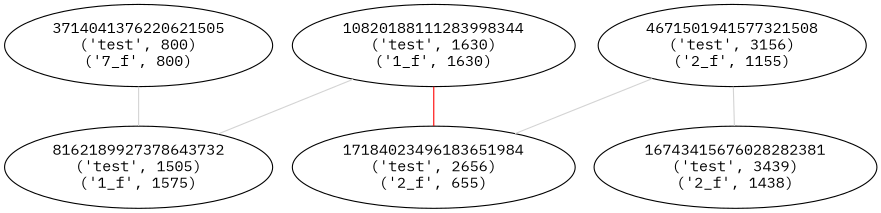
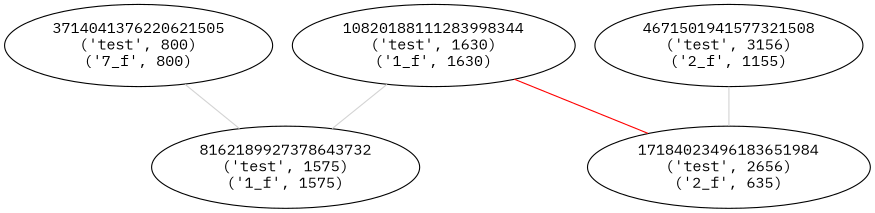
node "8162189927378643732 ('test', 1505) ('1_f', 1575)": label "8162189927378643732 ('test', 1505) ('1_f', 1575)" -> "8162189927378643732 ('test', 1575) ('1_f', 1575)"
node "17184023496183651984 ('test', 2656) ('2_f', 655)": label "17184023496183651984 ('test', 2656) ('2_f', 655)" -> "17184023496183651984 ('test', 2656) ('2_f', 635)"
node "16743415676028282381 ('test', 3439) ('2_f', 1438)": removed
